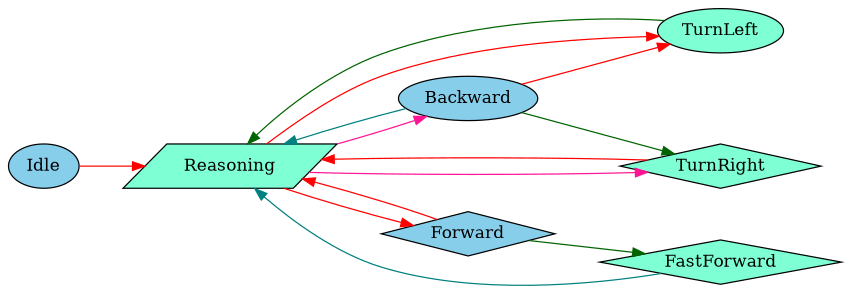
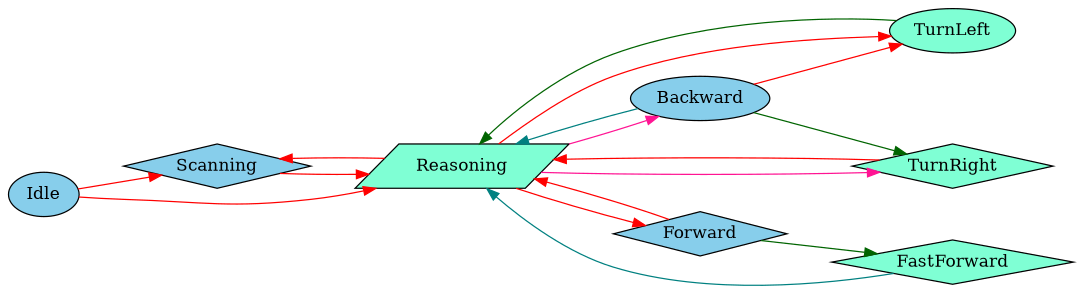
node "Scanning": added
